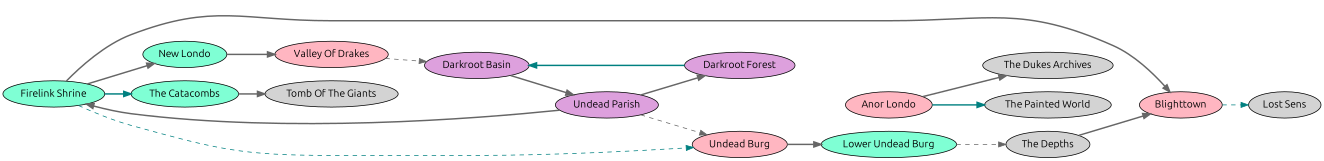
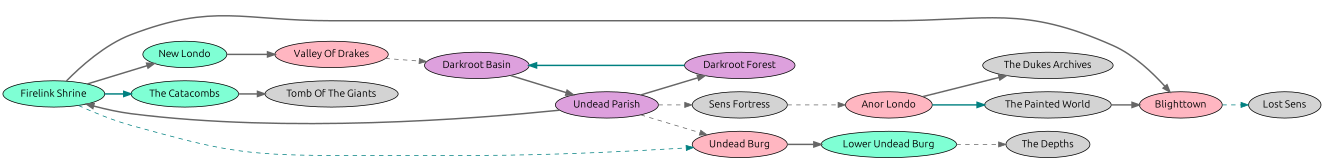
node "Sens Fortress": added
edge "The Depths" -> "Blighttown": now "The Painted World" -> "Blighttown"
